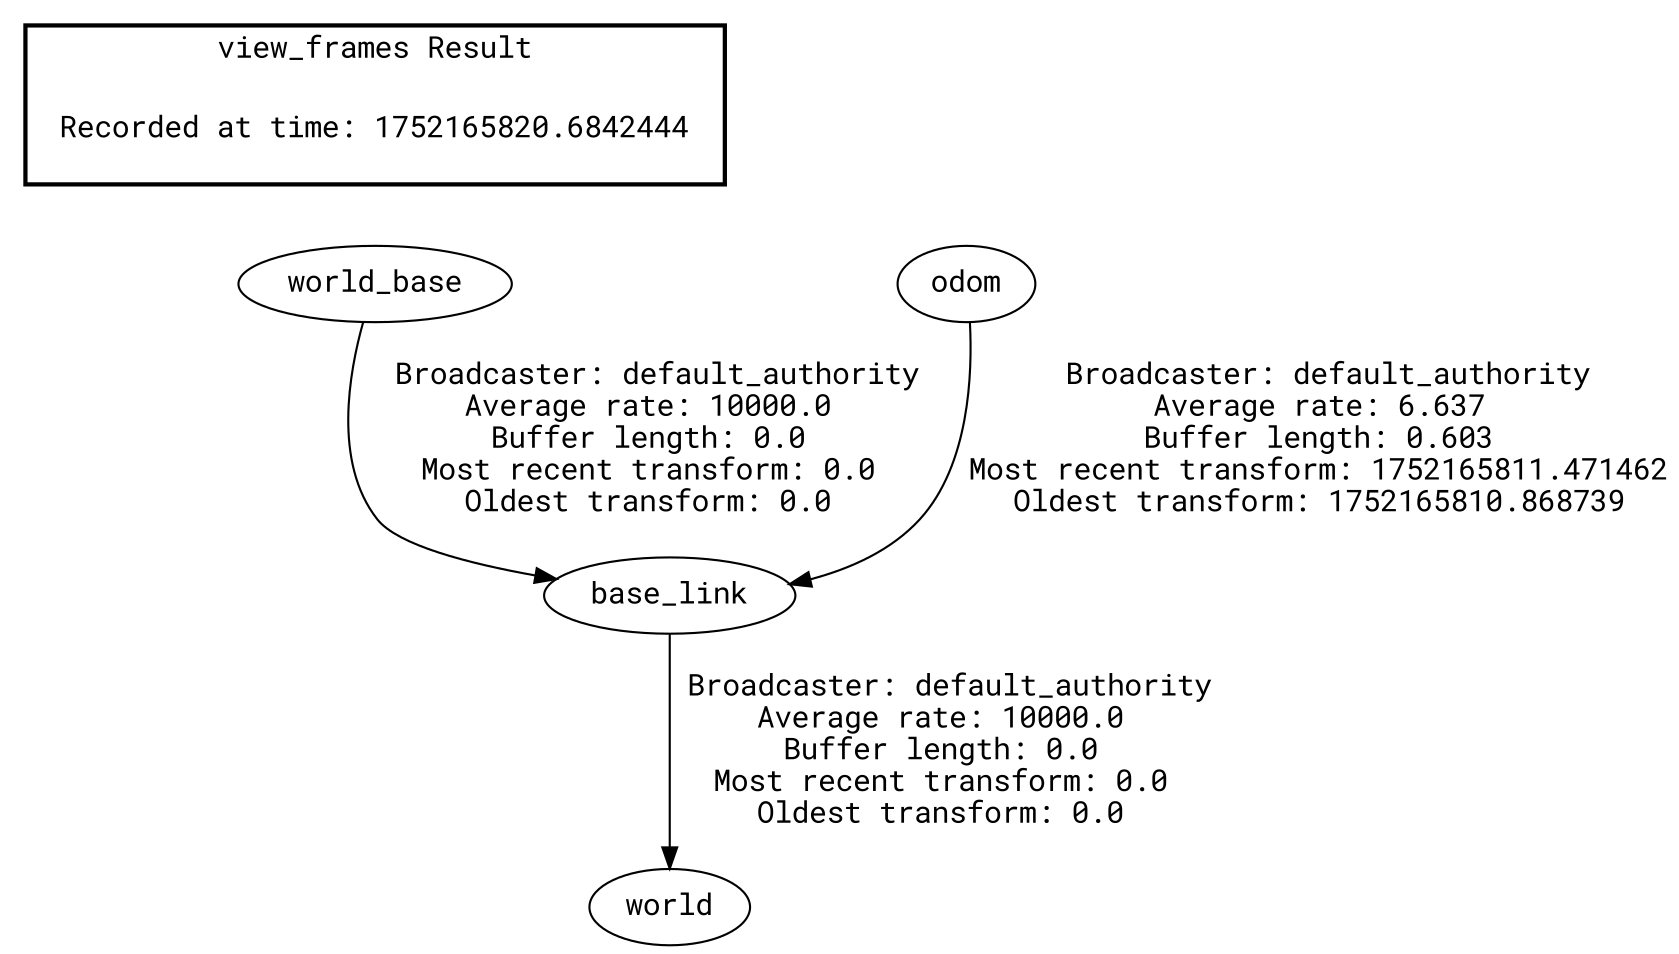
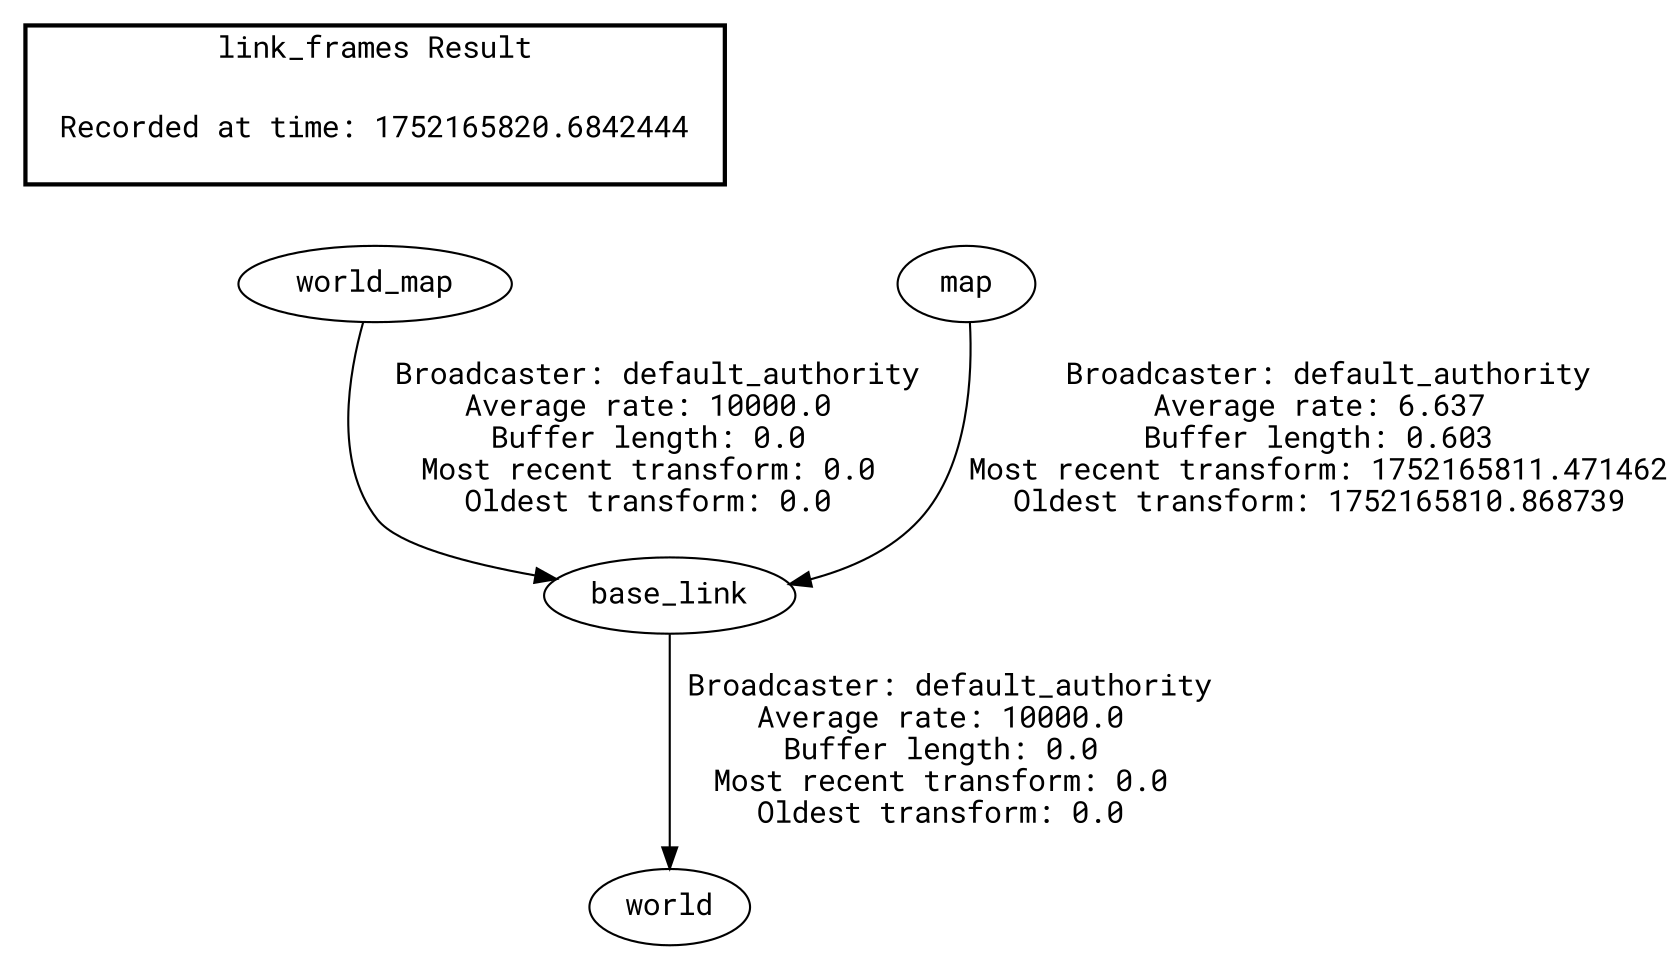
cluster "view_frames Result": label "view_frames Result" -> "link_frames Result"
node "world_base": label "world_base" -> "world_map"
node "odom": label "odom" -> "map"
